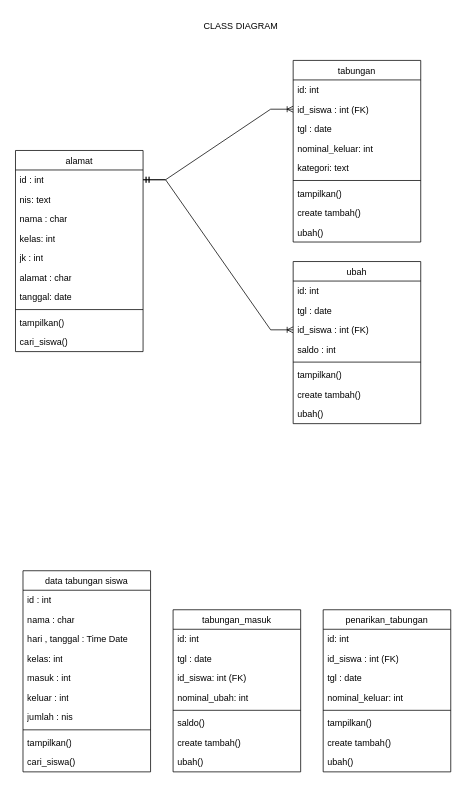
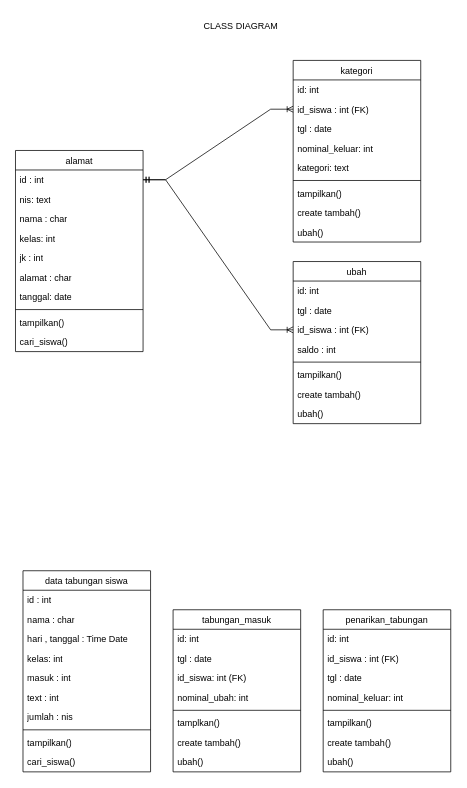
node "tabungan": label "tabungan" -> "kategori"
node "keluar : int": label "keluar : int" -> "text : int"
node "saldo()": label "saldo()" -> "tamplkan()"
